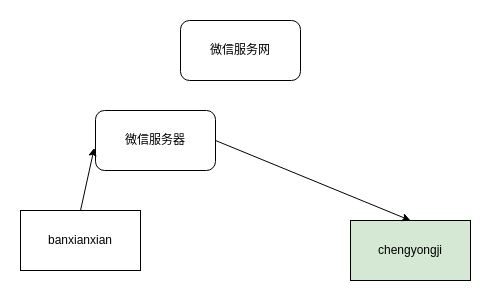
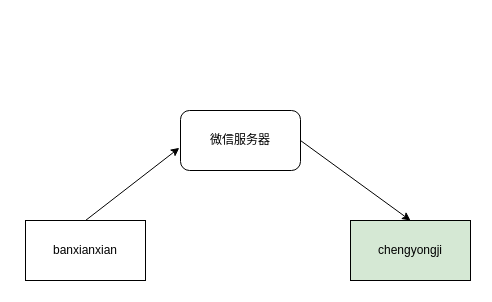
node "微信服务网": removed
node "微信服务器": moved (156, 141) -> (241, 141)
node "banxianxian": moved (81, 241) -> (86, 251)
